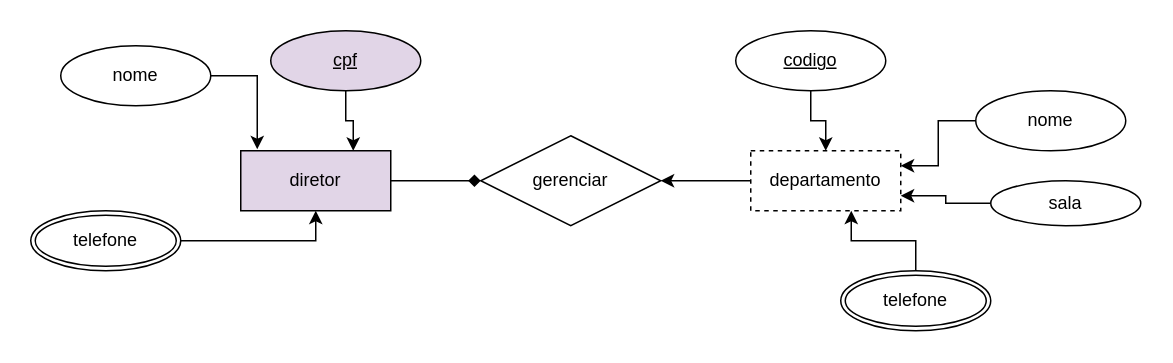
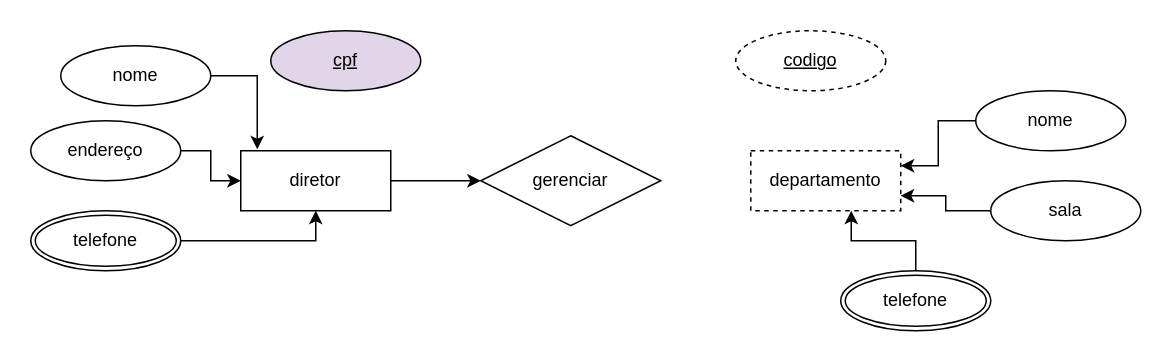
node "codigo": style solid -> dashed
edge "cpf" -> "diretor": removed
edge "codigo" -> "departamento": removed
node "endereço": added
edge "endereço" -> "diretor": added
node "diretor": fillcolor #e1d5e7 -> #ffffff
edge "diretor" -> "gerenciar": arrowhead diamond -> classic
edge "departamento" -> "gerenciar": removed
node "sala": size 150x45 -> 150x60
